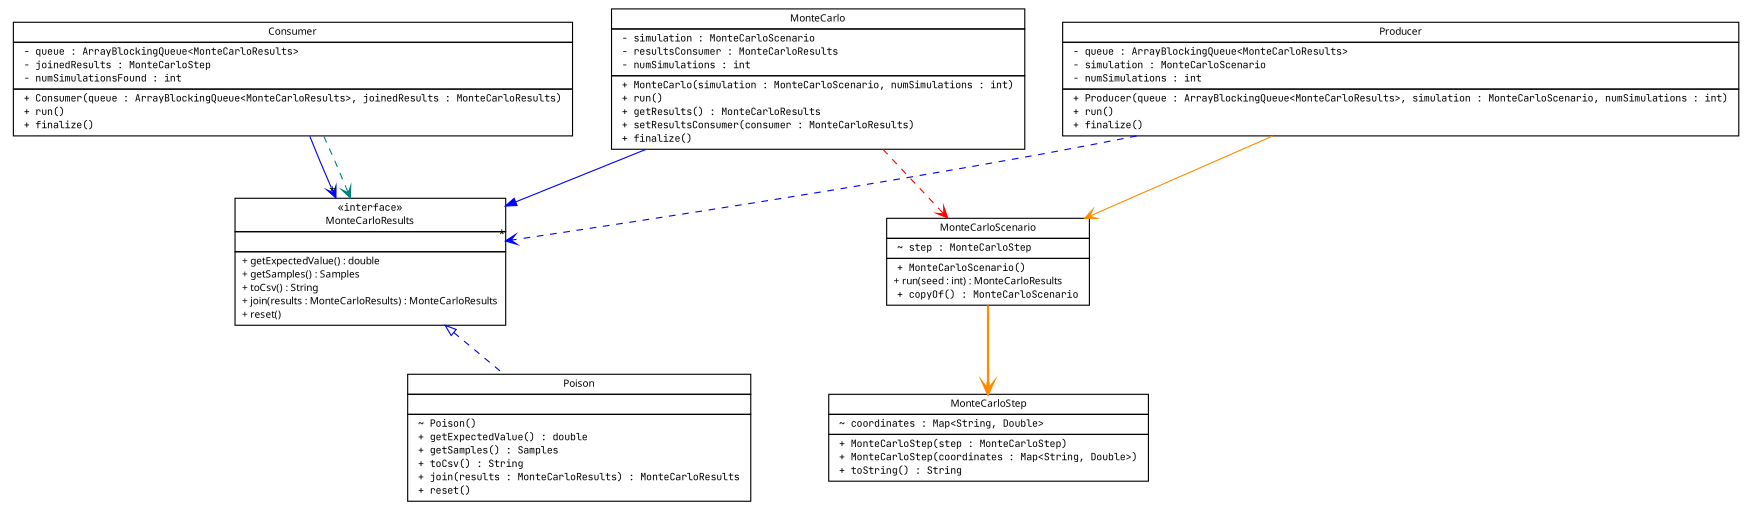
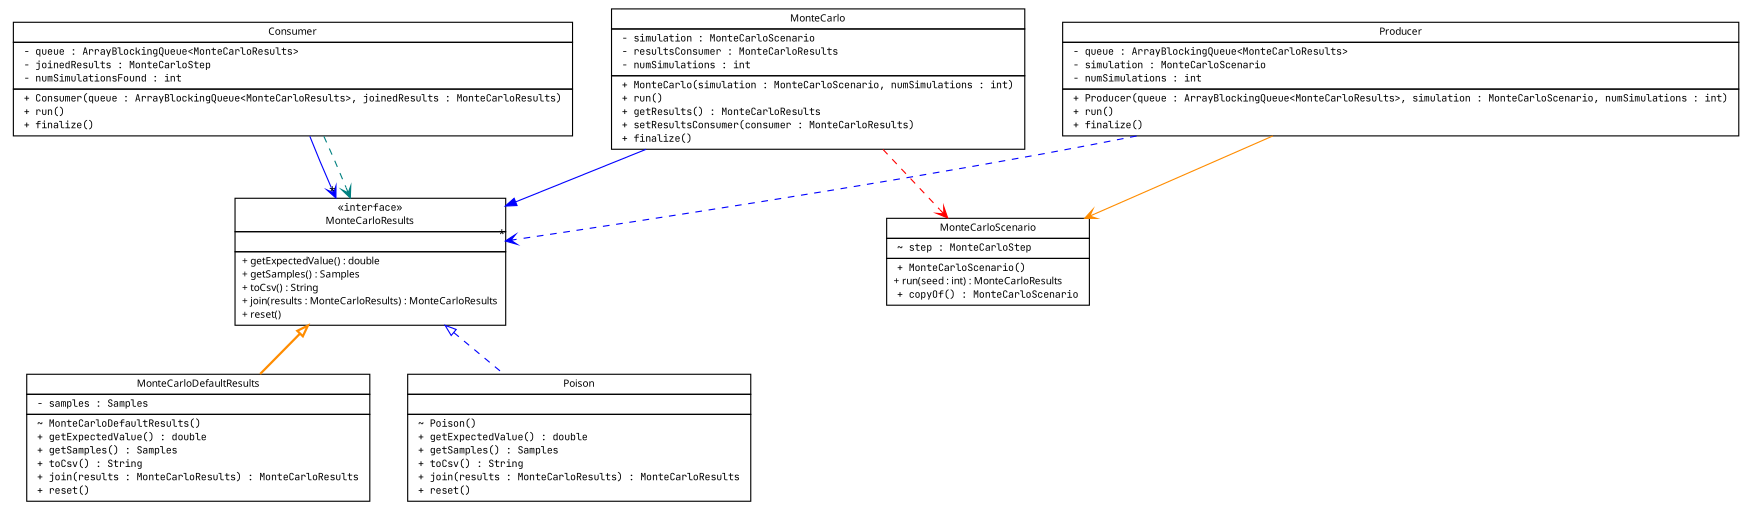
node "MonteCarloDefaultResults": added
node "MonteCarloStep": removed
